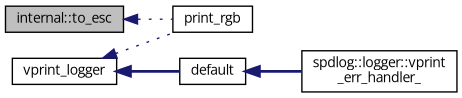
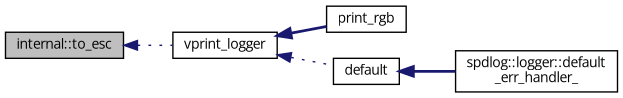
edge "print_rgb" -> "internal::to_esc": now "vprint_logger" -> "internal::to_esc"
edge "print_rgb" -> "vprint_logger": style dotted -> bold
edge "default" -> "vprint_logger": style bold -> dotted
node "spdlog::logger::vprint _err_handler_": label "spdlog::logger::vprint _err_handler_" -> "spdlog::logger::default _err_handler_"
